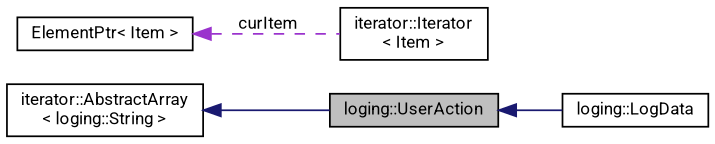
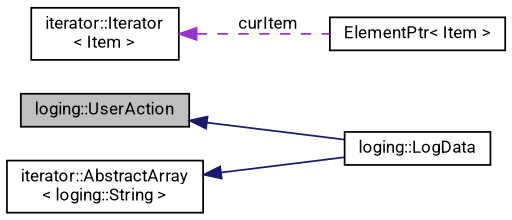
edge "iterator::Iterator < Item >" -> "ElementPtr< Item >": reversed
edge "loging::UserAction" -> "iterator::AbstractArray < loging::String >": now "loging::LogData" -> "iterator::AbstractArray < loging::String >"
